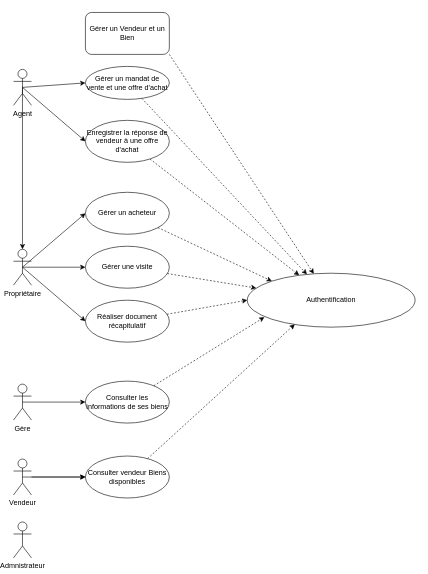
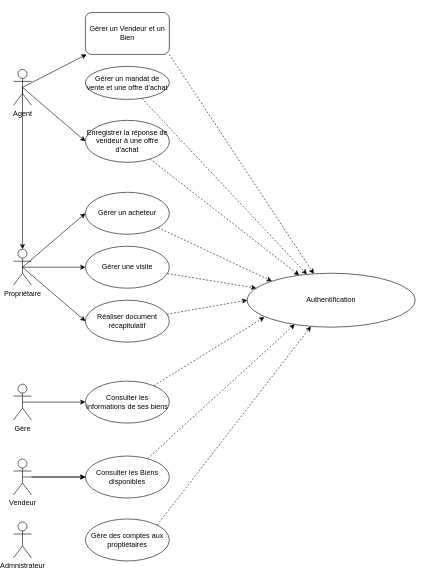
edge "Agent" -> "Gérer un mandat de vente et une offre d'achat": now "Agent" -> "Gérer un Vendeur et un Bien"
edge "Gère des comptes aux proptiétaires" -> "Authentification": added
node "Consulter vendeur Biens disponibles": label "Consulter vendeur Biens disponibles" -> "Consulter les Biens disponibles"
node "Gère des comptes aux proptiétaires": added
